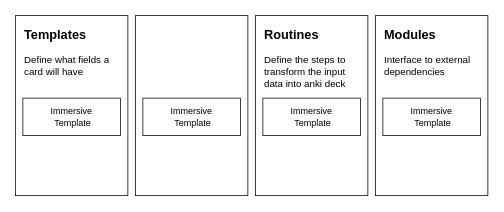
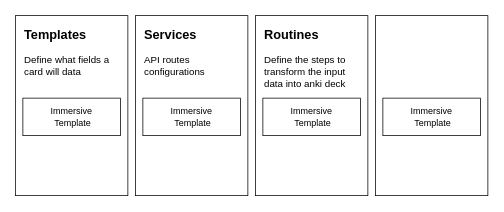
node "TemplatesDefine what fields a card will have": label "TemplatesDefine what fields a card will have" -> "TemplatesDefine what fields a card will data"
node "ServicesAPI routes configurations": added
node "ModulesInterface to external dependencies": removed
